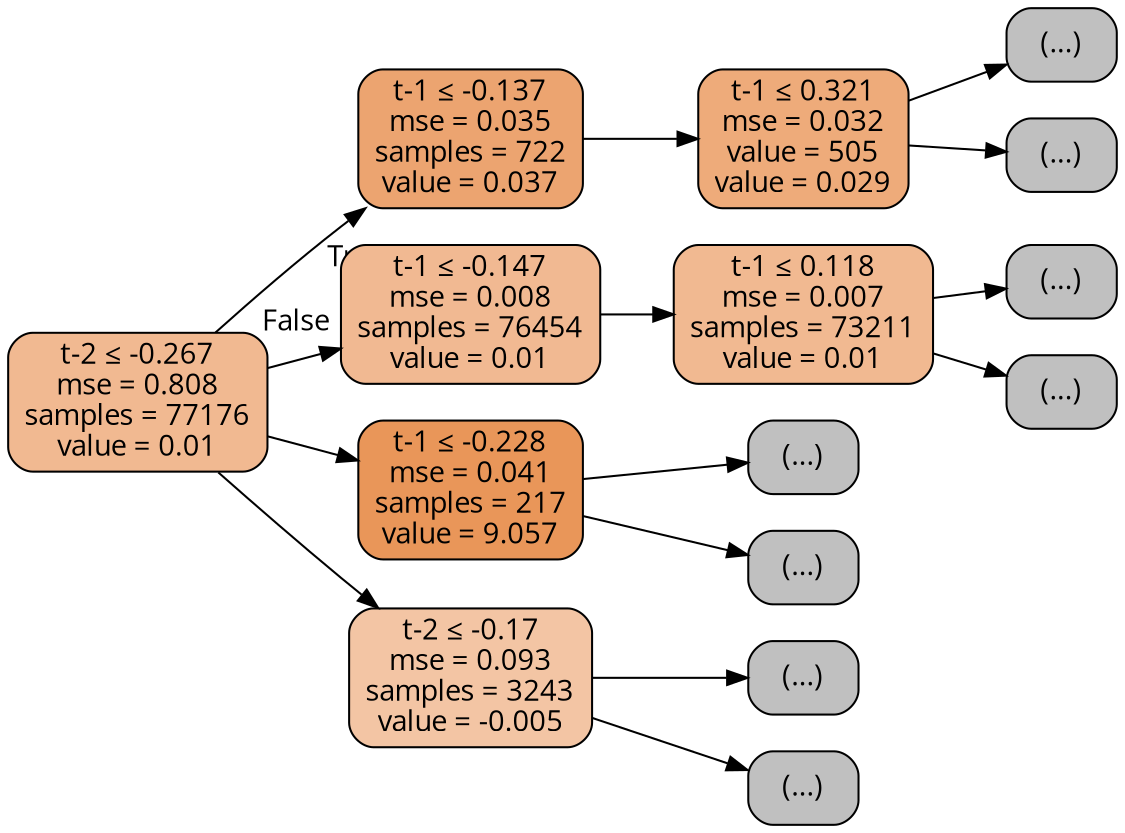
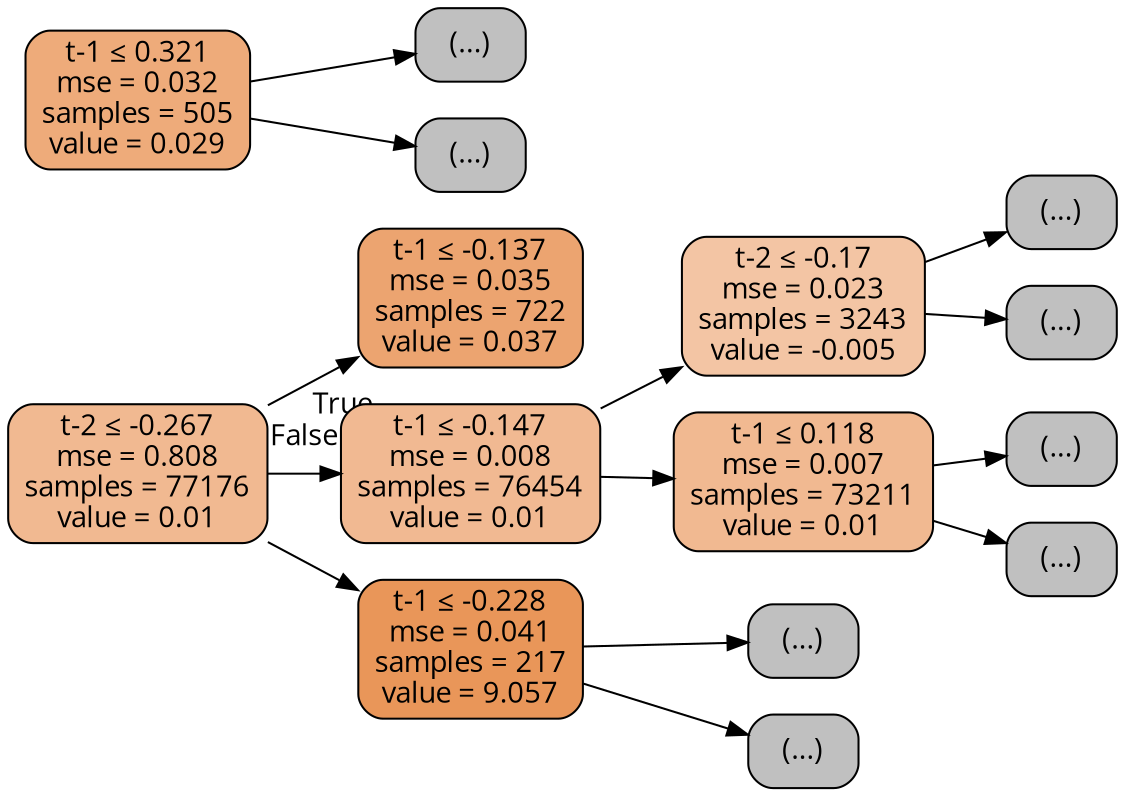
edge "t-1 ≤ -0.137" -> "t-1 ≤ 0.321": removed
node "t-1 ≤ 0.321": text "value = 505" -> "samples = 505"
edge "t-2 ≤ -0.267" -> "t-2 ≤ -0.17": now "t-1 ≤ -0.147" -> "t-2 ≤ -0.17"
node "t-2 ≤ -0.17": text "mse = 0.093" -> "mse = 0.023"
